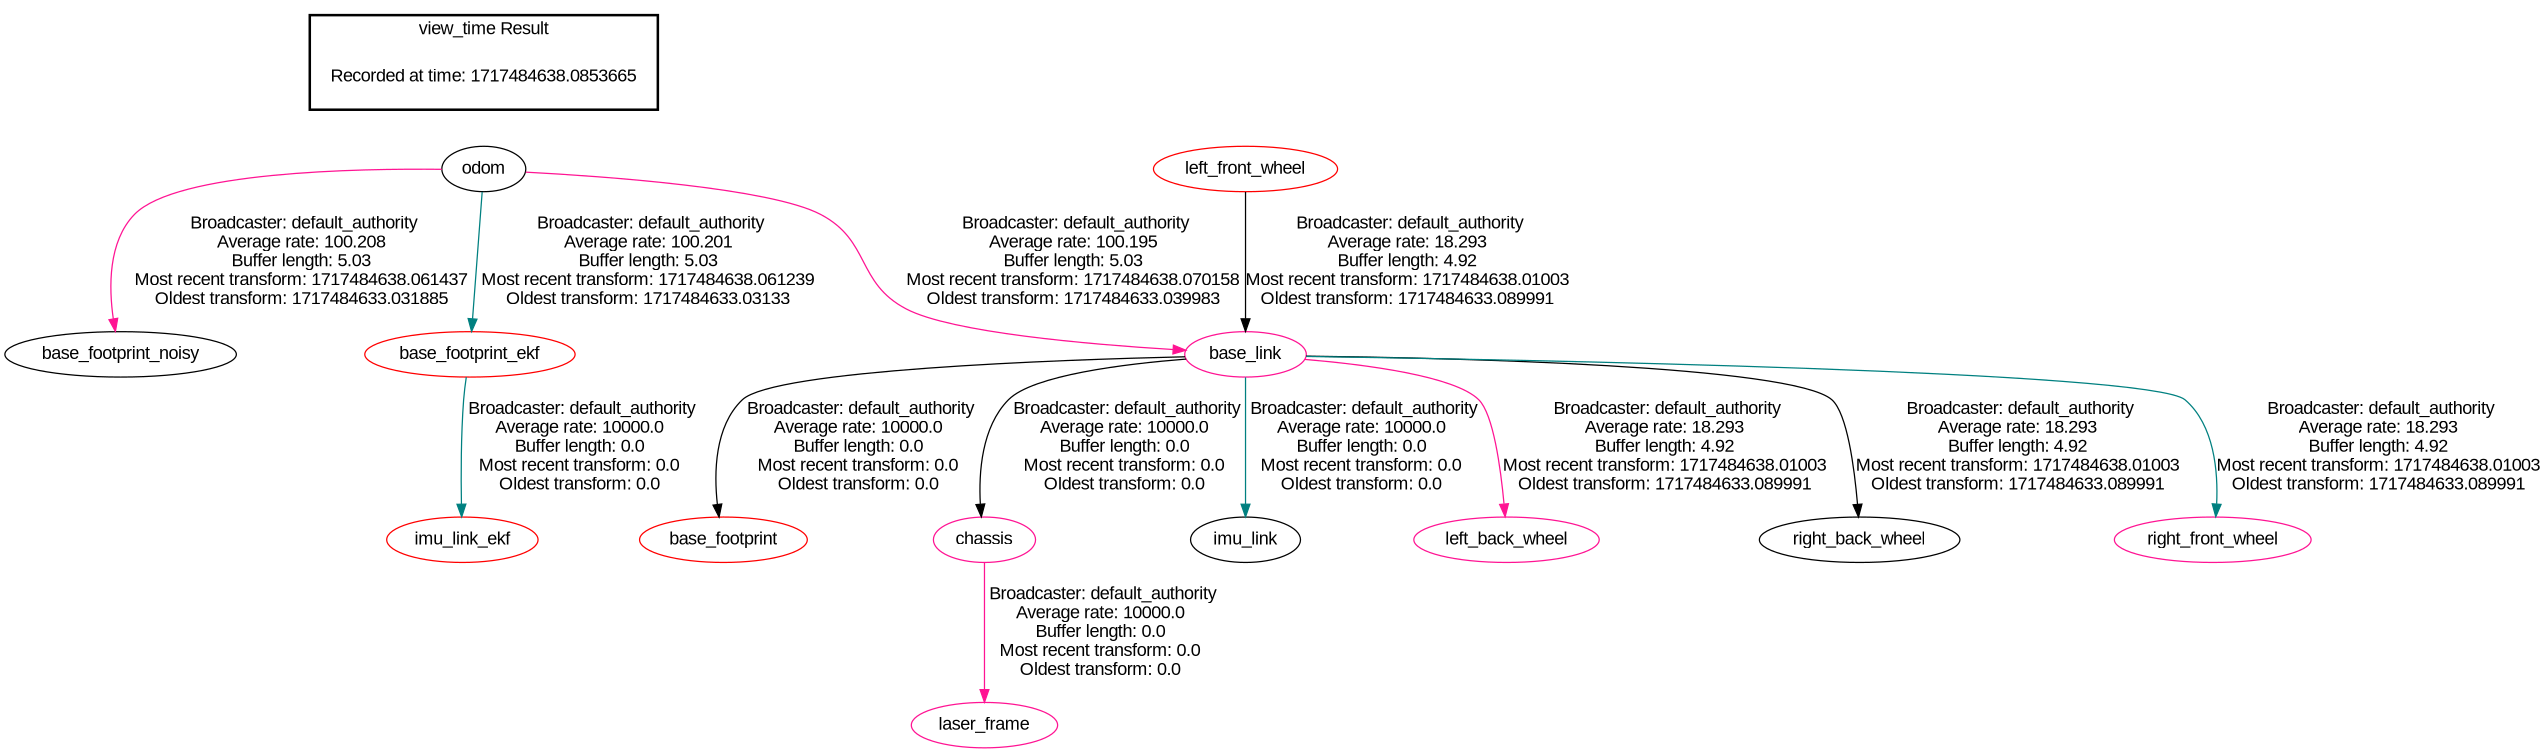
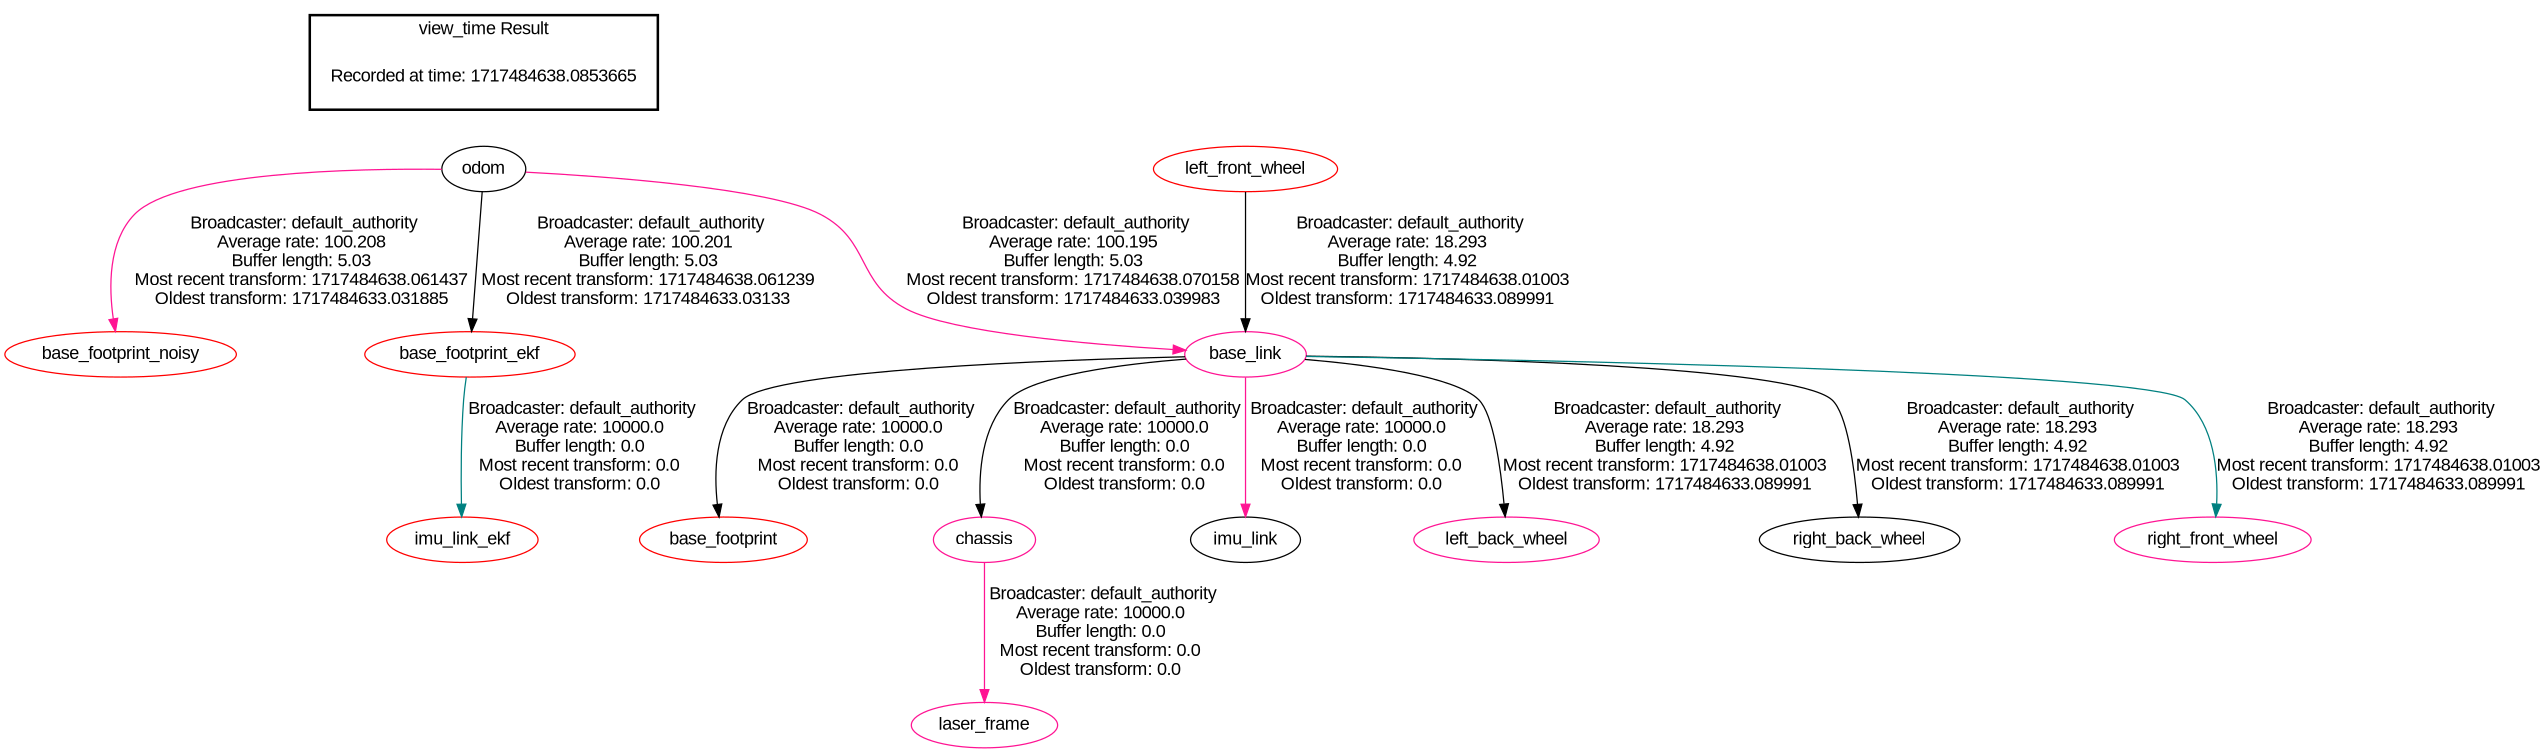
edge "odom" -> "base_footprint_ekf": color teal -> black
node "base_footprint_noisy": color black -> red
edge "base_link" -> "left_back_wheel": color deeppink -> black
edge "base_link" -> "imu_link": color teal -> deeppink
